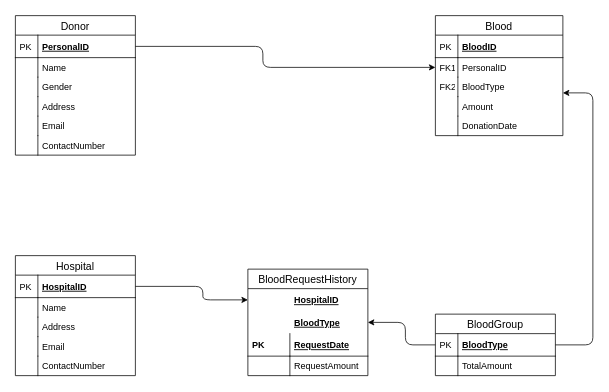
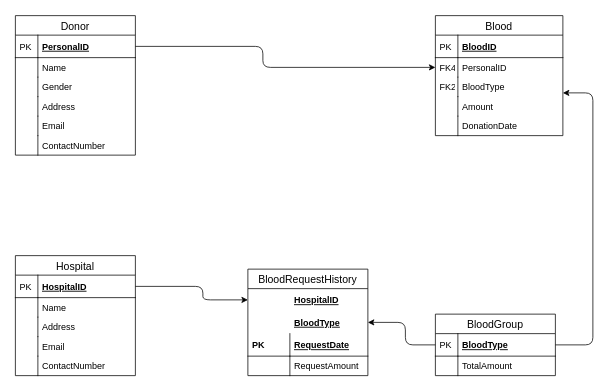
node "FK1": label "FK1" -> "FK4"
